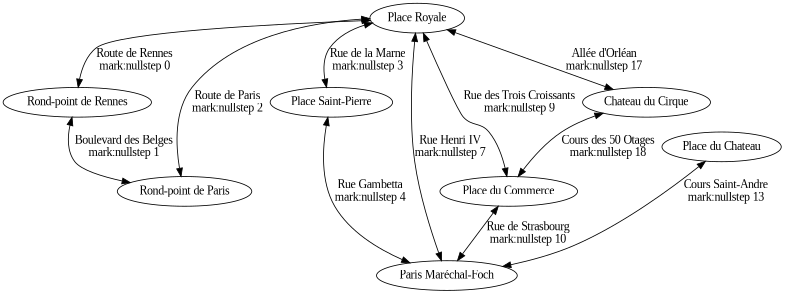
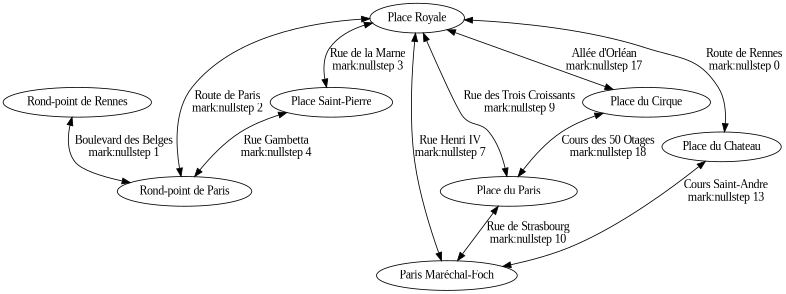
edge "Place Royale" -- "Rond-point de Rennes": now "Place Royale" -- "Place du Chateau"
node "Chateau du Cirque": label "Chateau du Cirque" -> "Place du Cirque"
node "Place du Commerce": label "Place du Commerce" -> "Place du Paris"
edge "Place Saint-Pierre" -- "Paris Maréchal-Foch": now "Place Saint-Pierre" -- "Rond-point de Paris"
